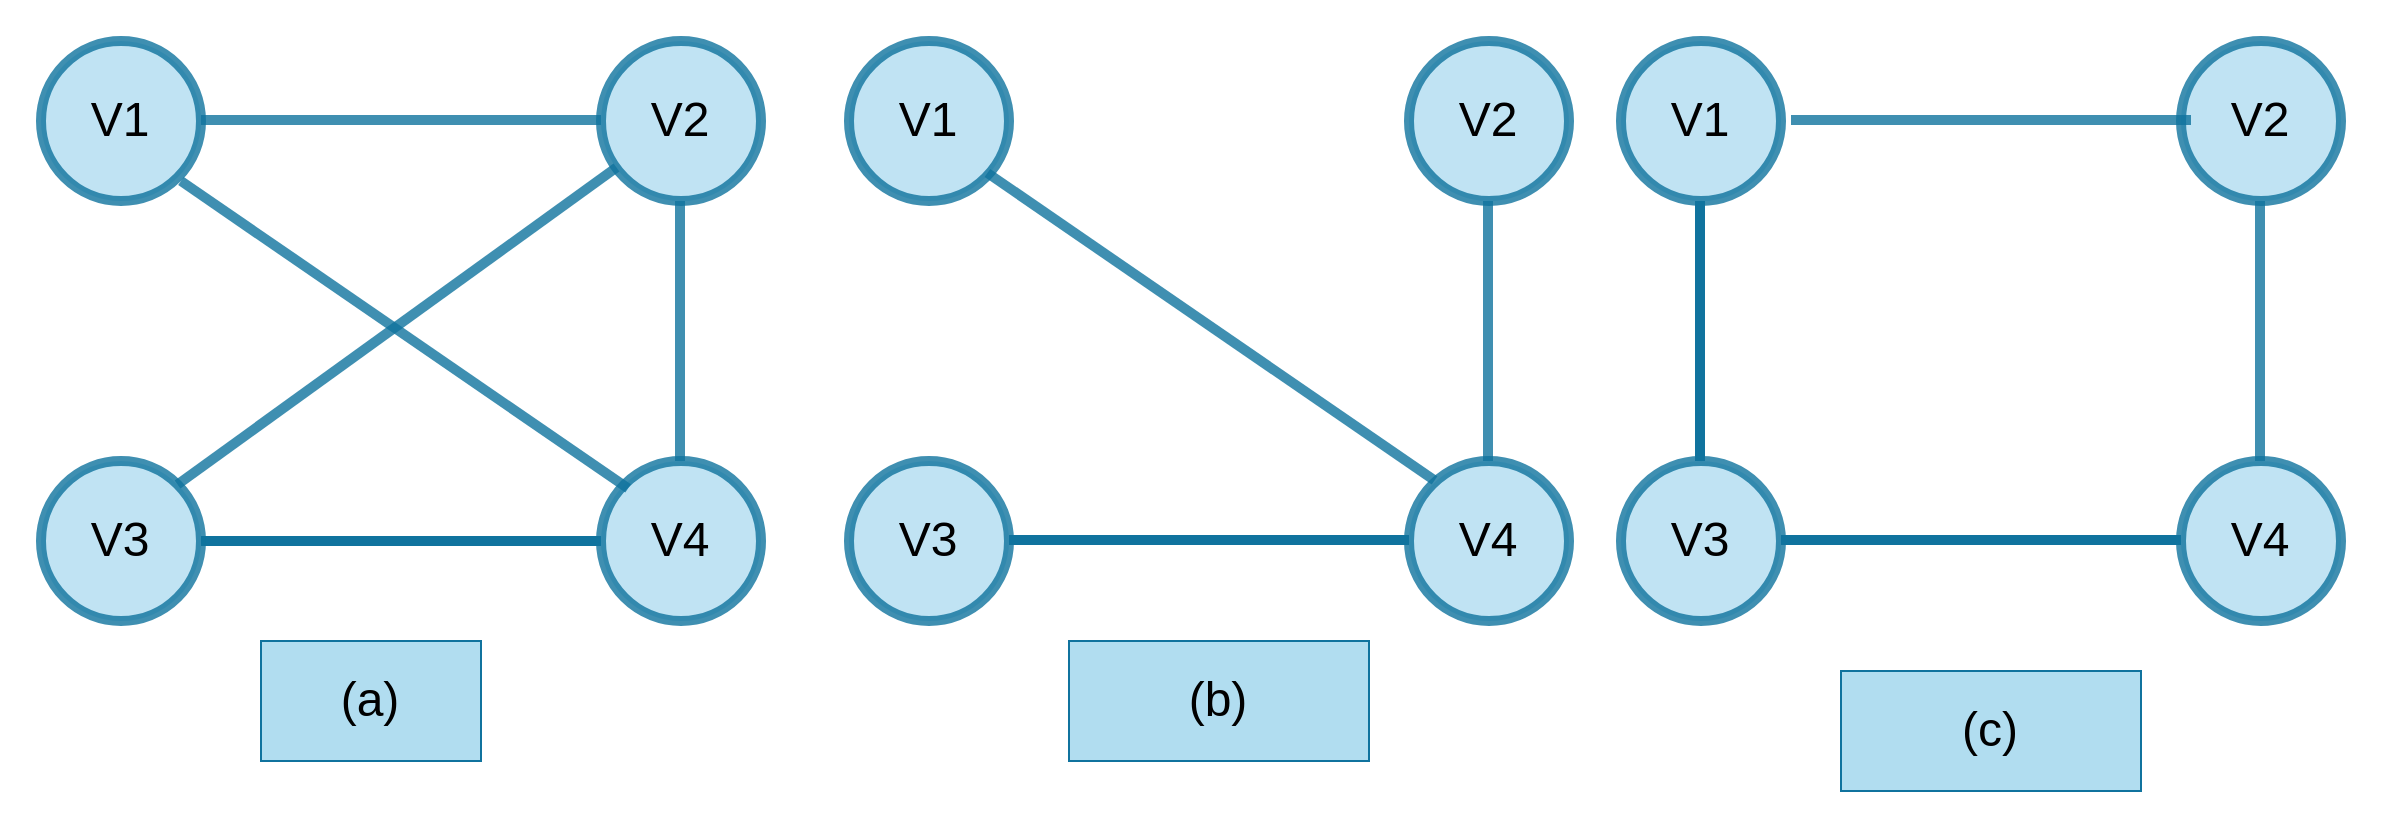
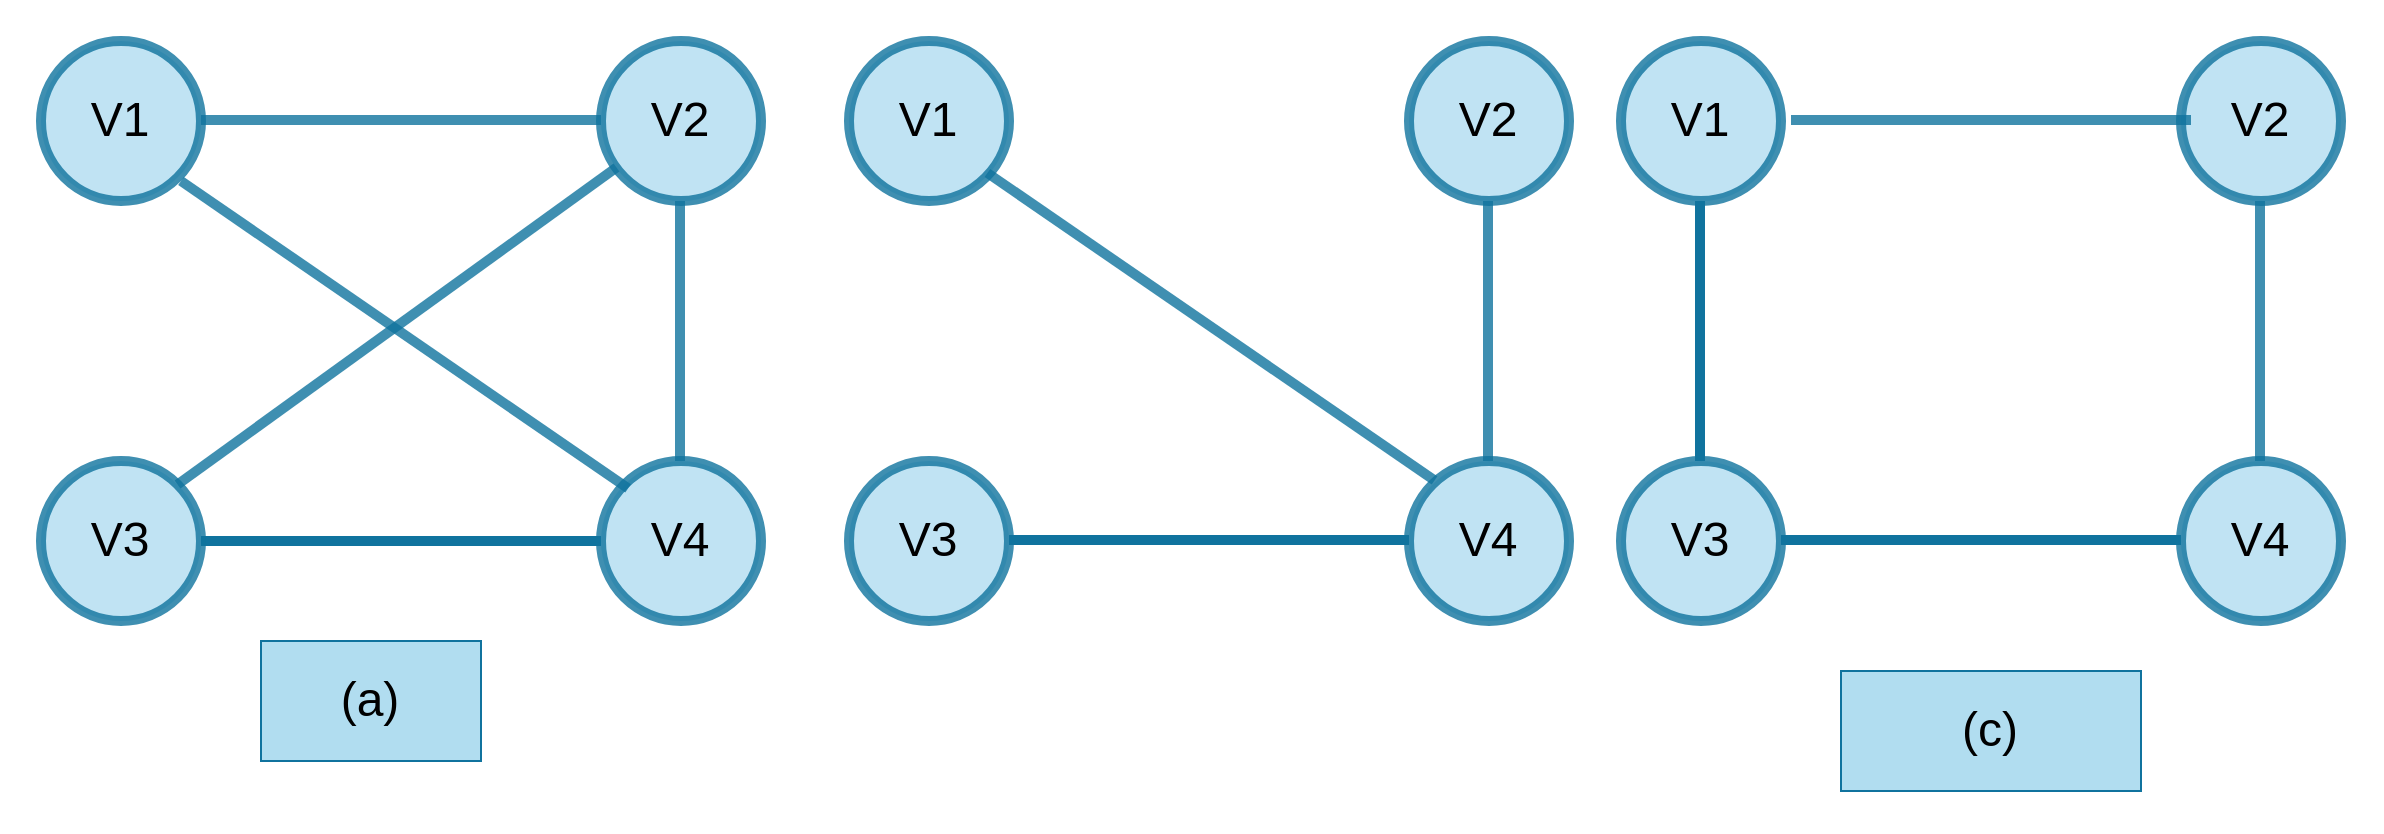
node "(b)": removed
